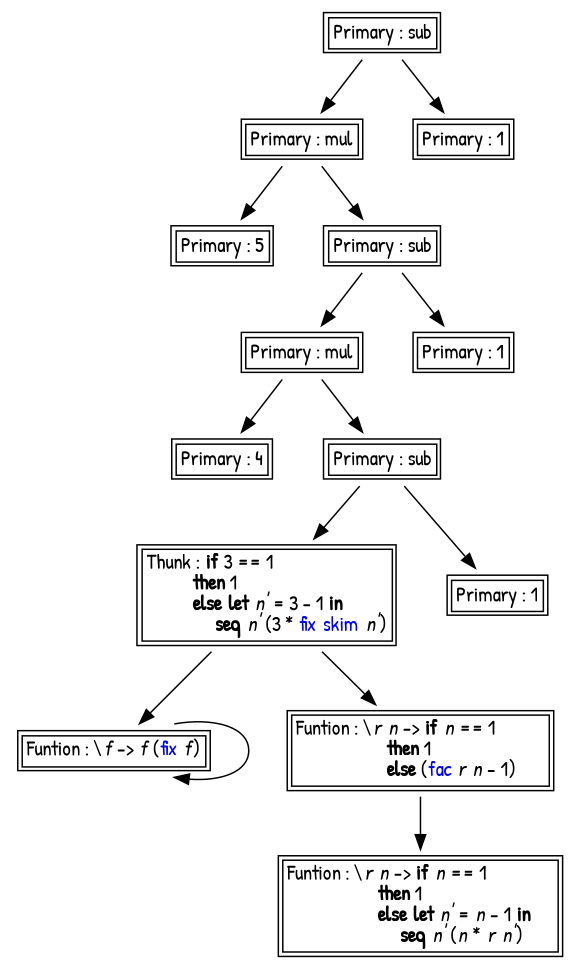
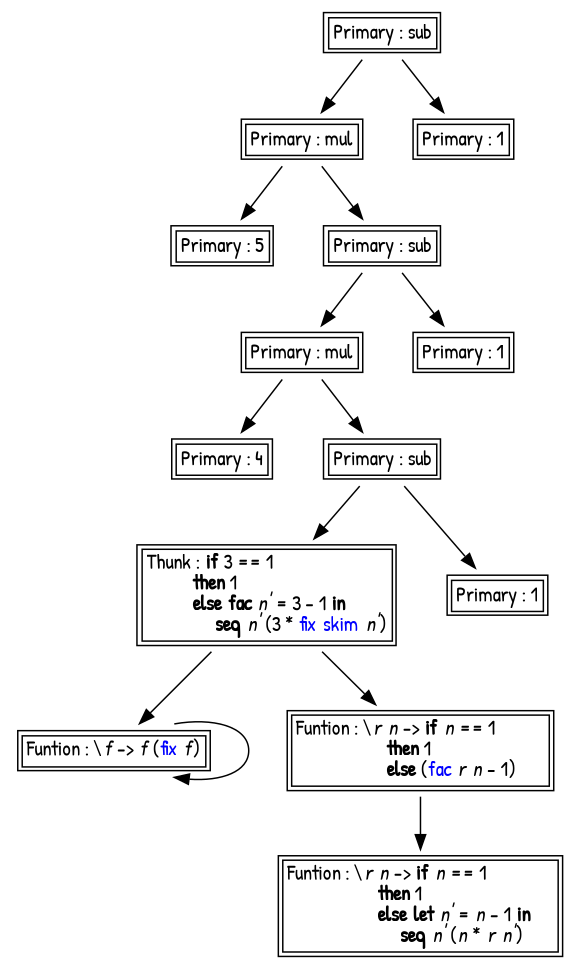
node "Thunk :": text "let" -> "fac"
